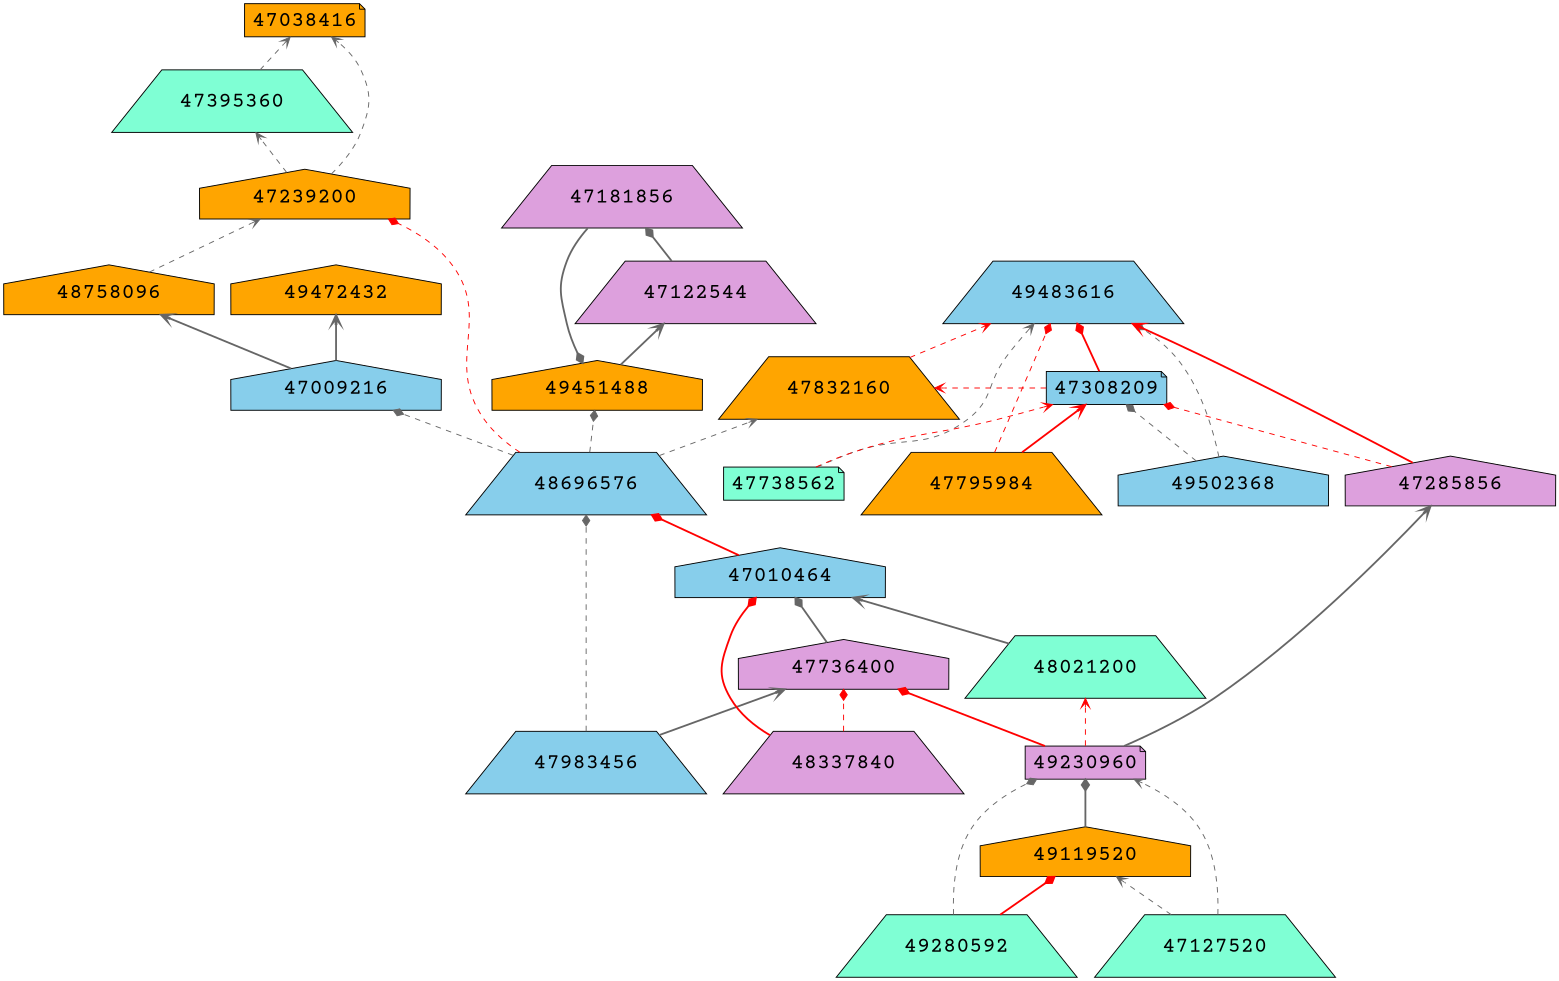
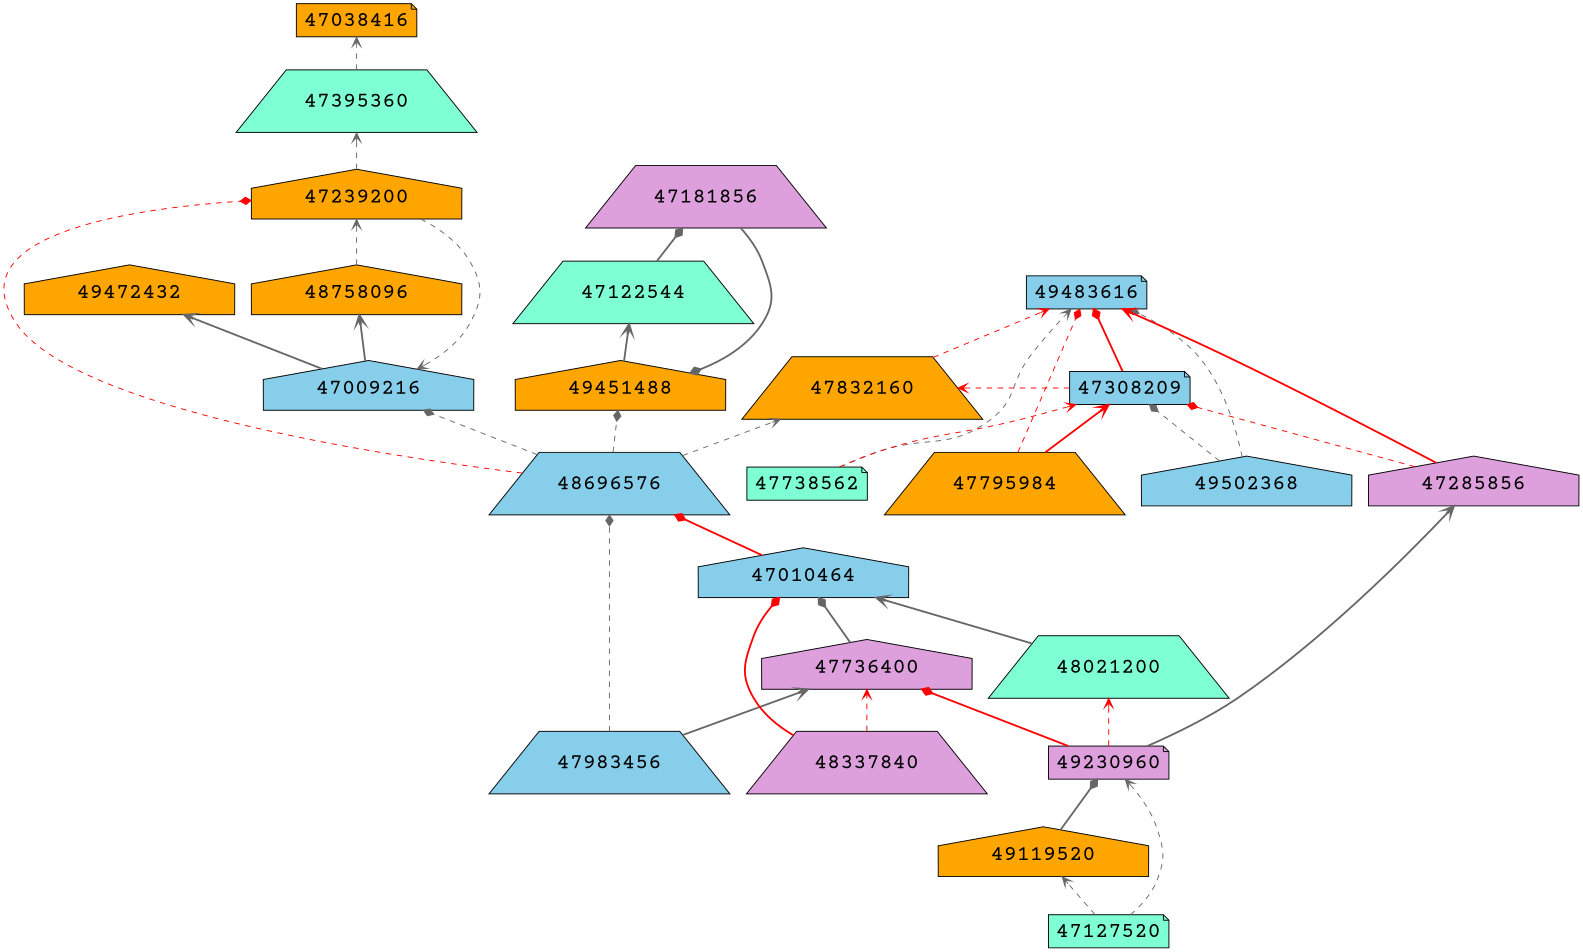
edge "47239200" -> "47038416": now "47239200" -> "47009216"
node "47122544": fillcolor plum -> aquamarine
node "49483616": shape trapezium -> note
edge "48337840" -> "47736400": arrowhead diamond -> vee
node "49280592": removed
node "47127520": shape trapezium -> note
